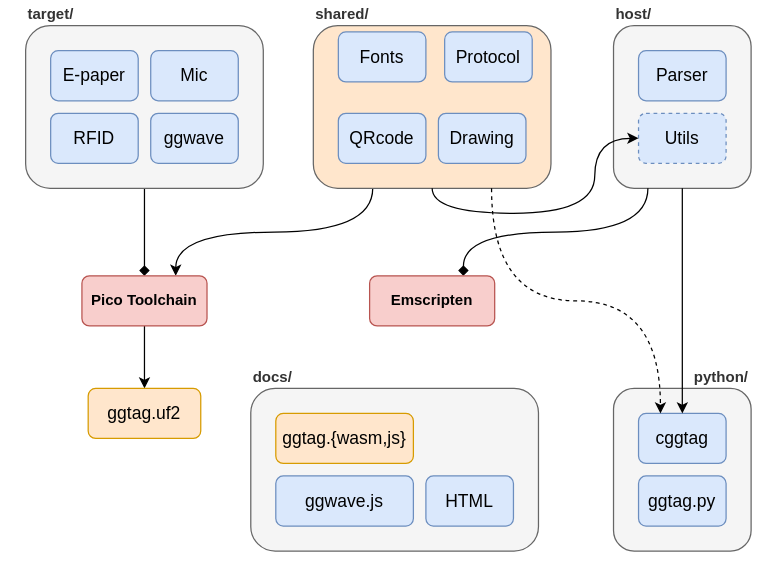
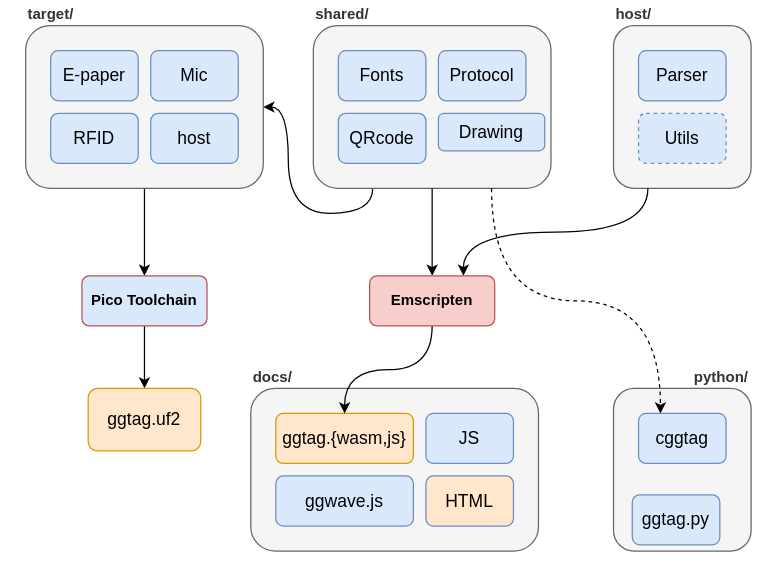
node "Fonts": moved (382, 57) -> (382, 76)
node "Protocol": moved (488, 57) -> (482, 76)
node "shared/": fillcolor #ffe6cc -> #f5f5f5
node "ggwave": label "ggwave" -> "host"
node "Drawing": size 88x50 -> 106x38
edge "shared/" -> "Utils": now "shared/" -> "Emscripten"
edge "shared/" -> "Pico Toolchain": now "shared/" -> "target/"
edge "host/" -> "Emscripten": arrowhead diamond -> classic
edge "target/" -> "Pico Toolchain": arrowhead diamond -> classic
edge "host/" -> "cggtag": removed
node "Pico Toolchain": fillcolor #f8cecc -> #dae8fc
edge "Emscripten" -> "ggtag.{wasm,js}": added
node "ggtag.uf2": size 113x50 -> 113x63
node "JS": added
node "HTML": fillcolor #dae8fc -> #ffe6cc
node "ggtag.py": moved (682, 501) -> (676, 519)
